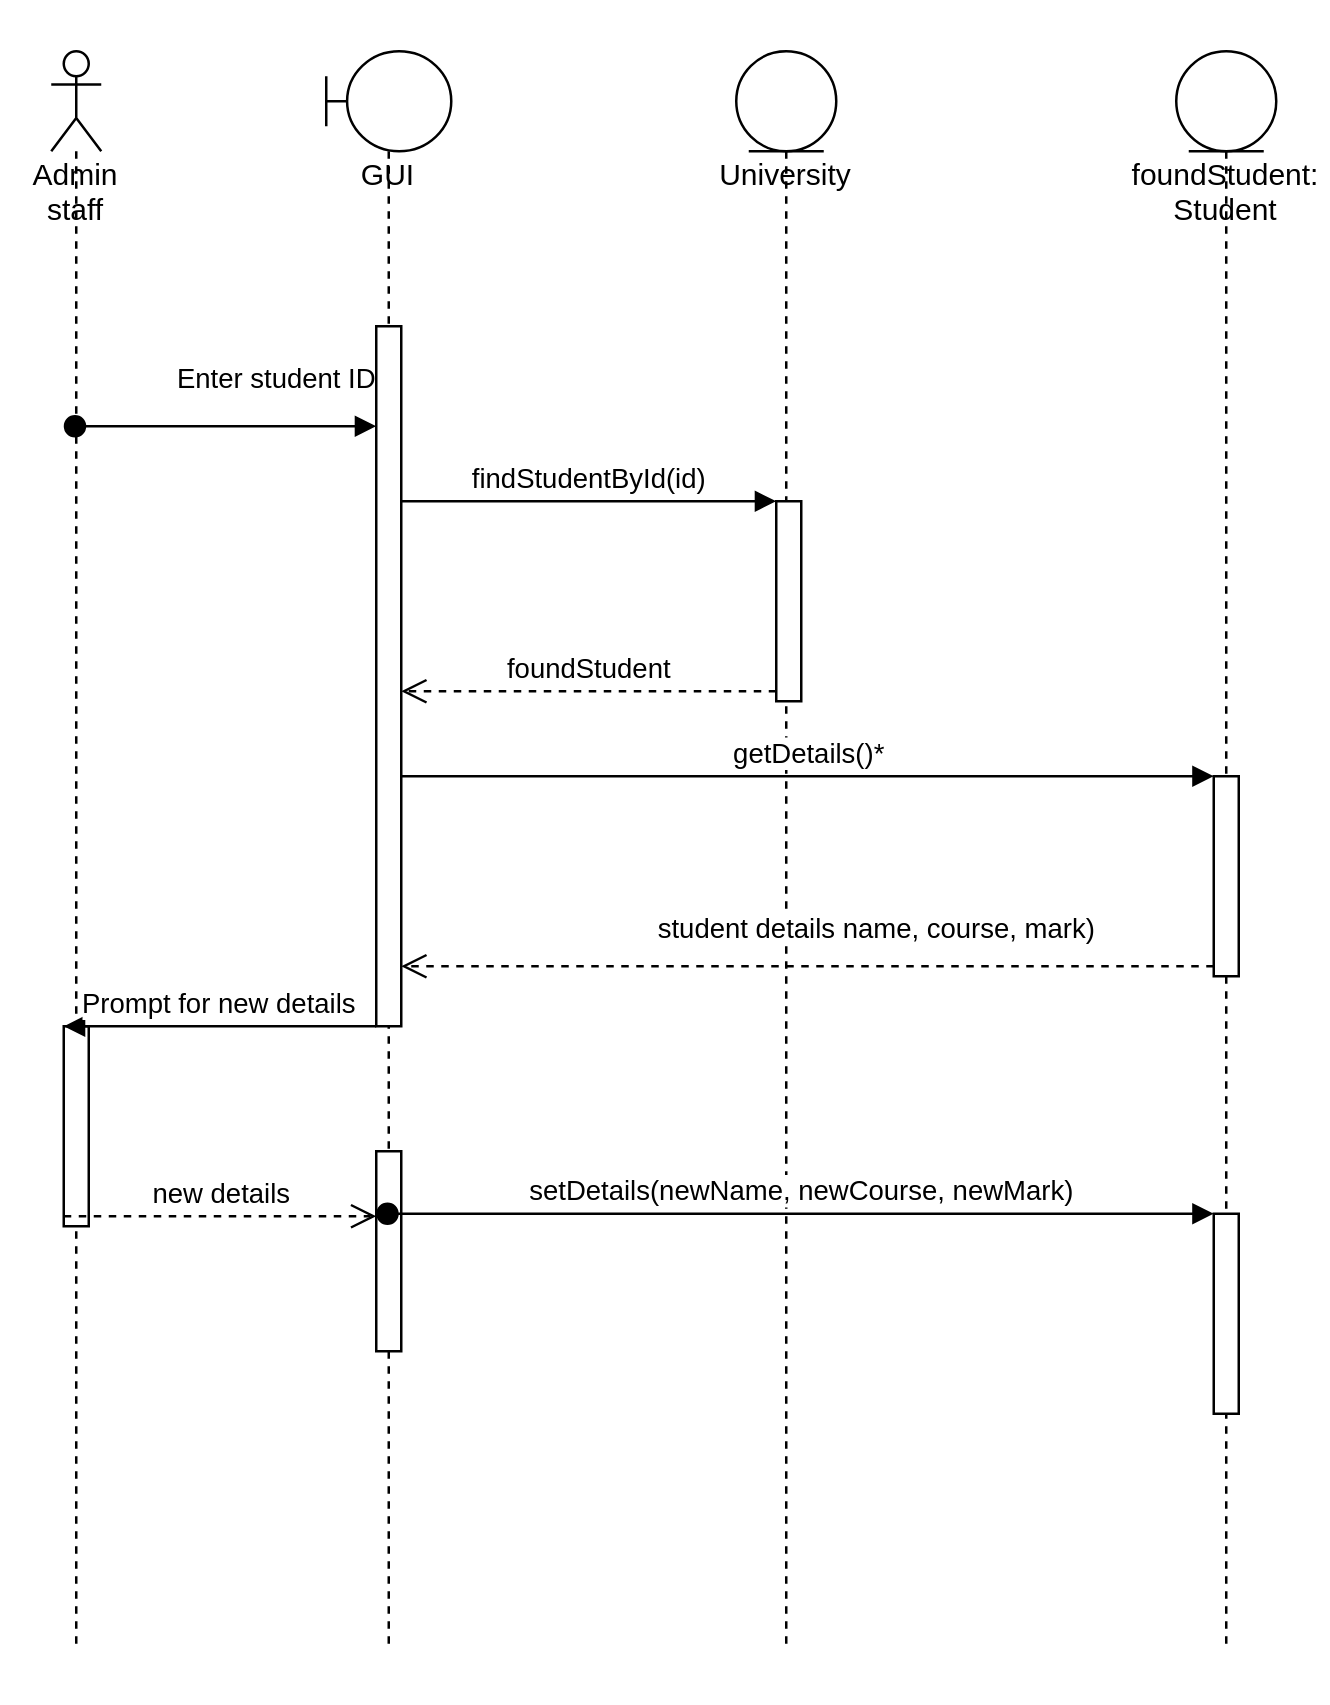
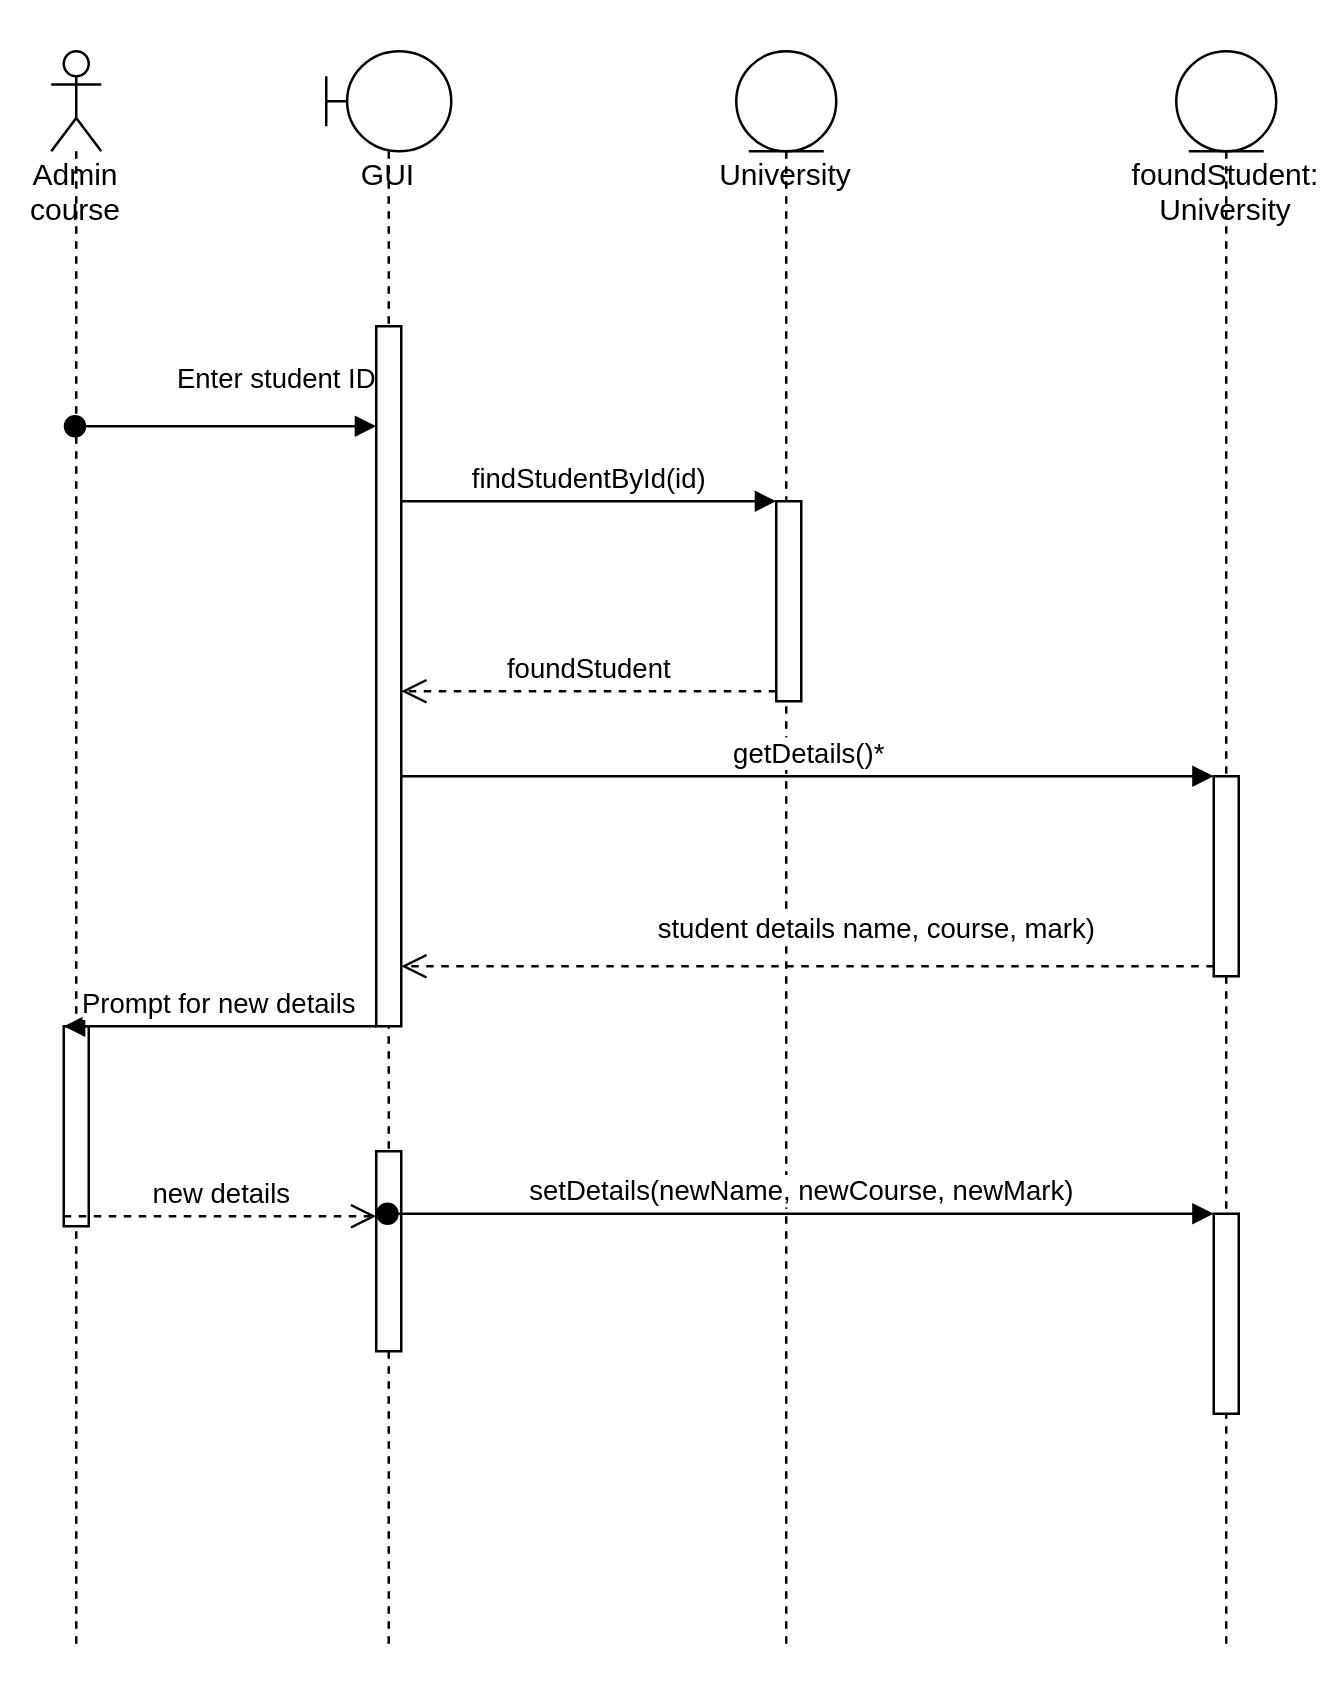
node "Admin staff": label "Admin staff" -> "Admin course"
node "foundStudent: Student": label "foundStudent: Student" -> "foundStudent: University"
